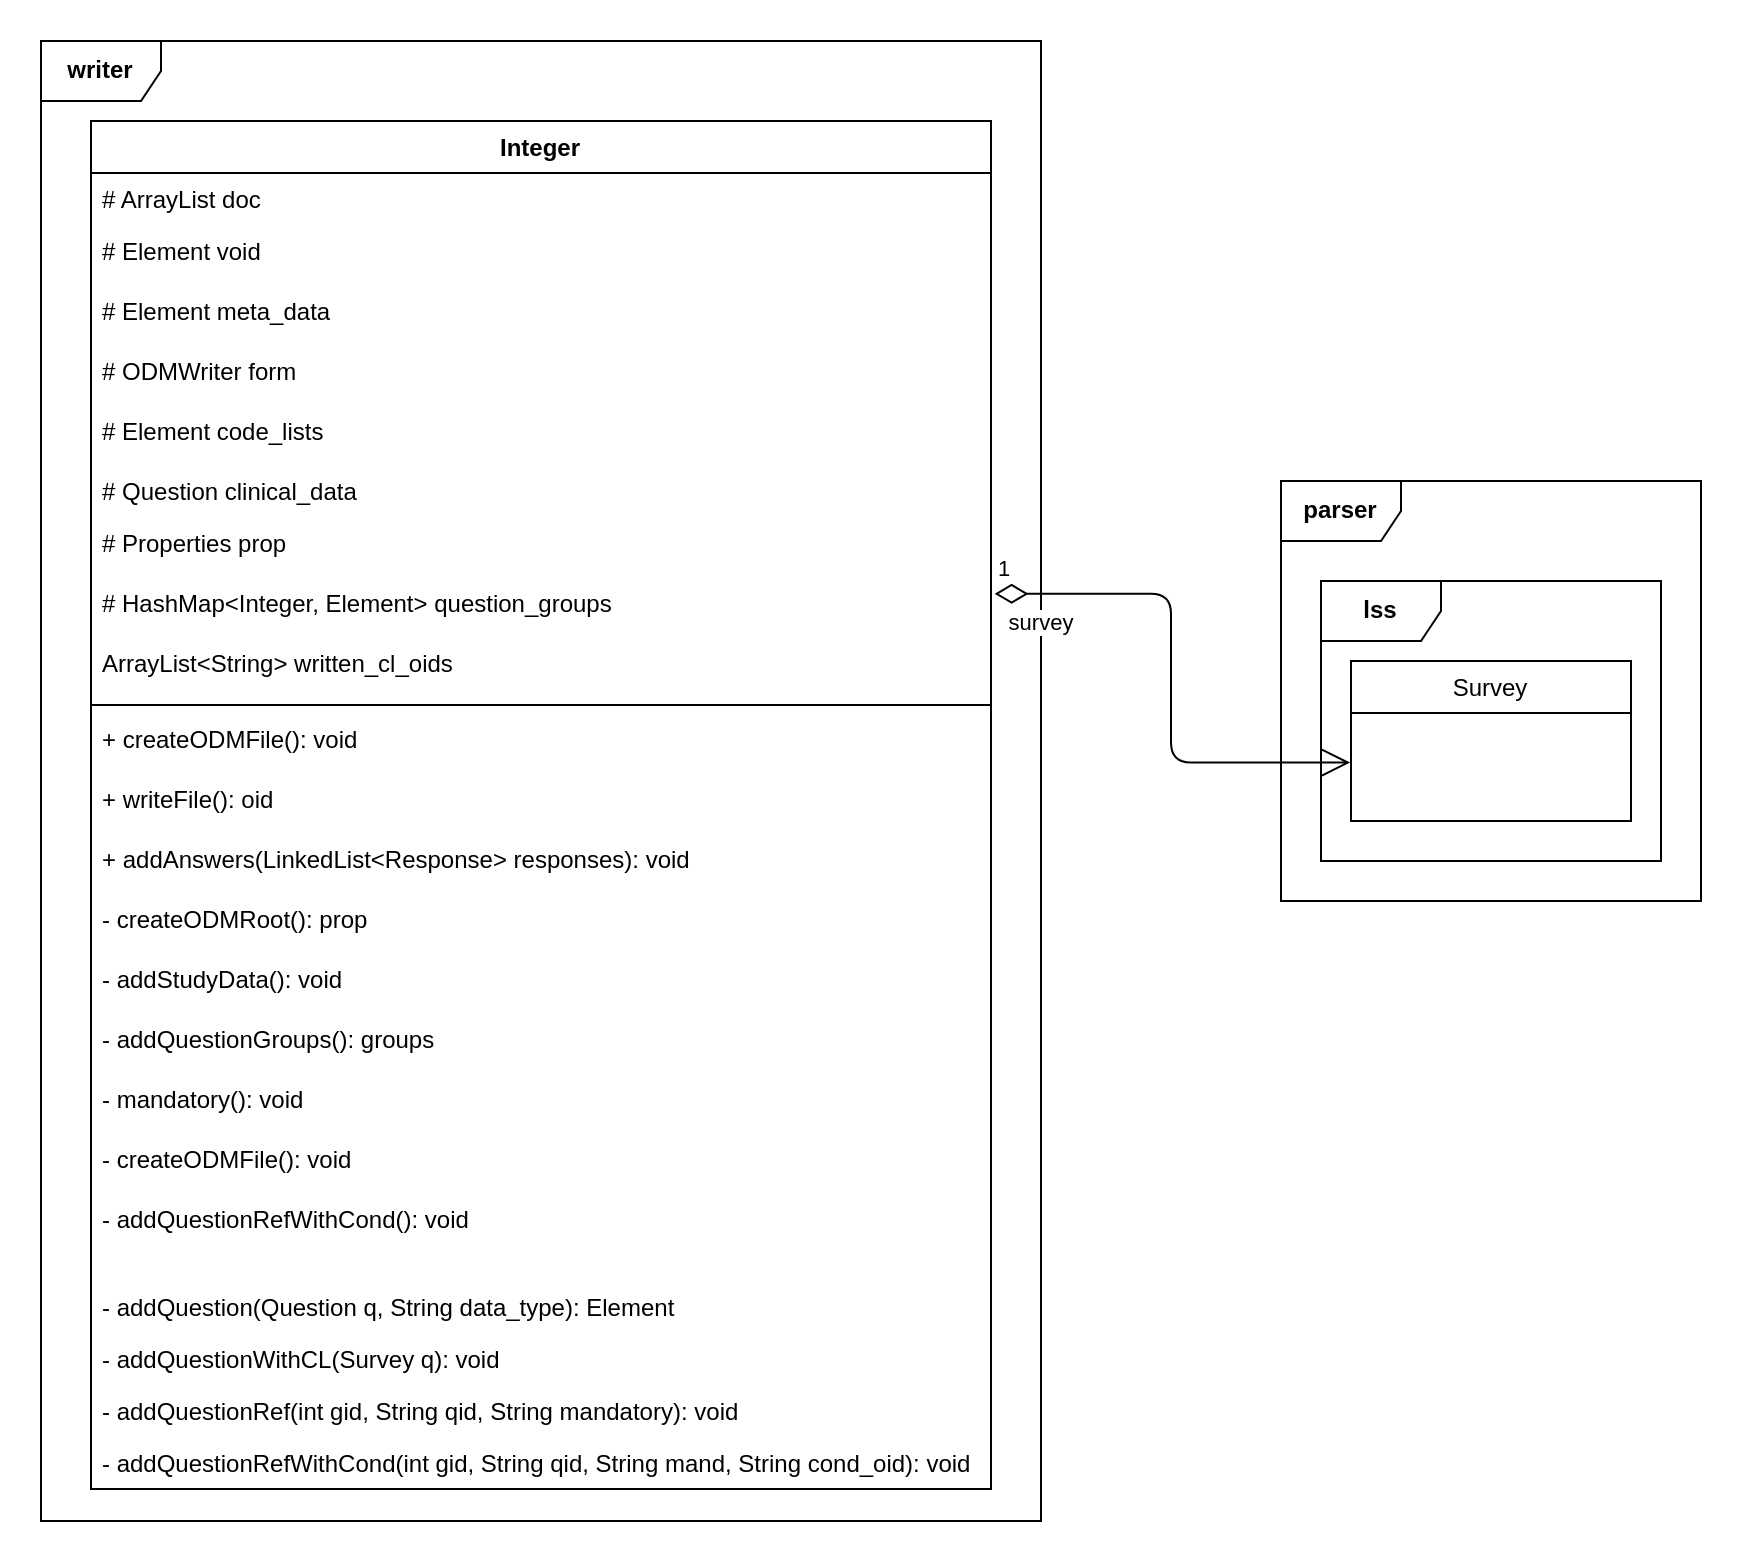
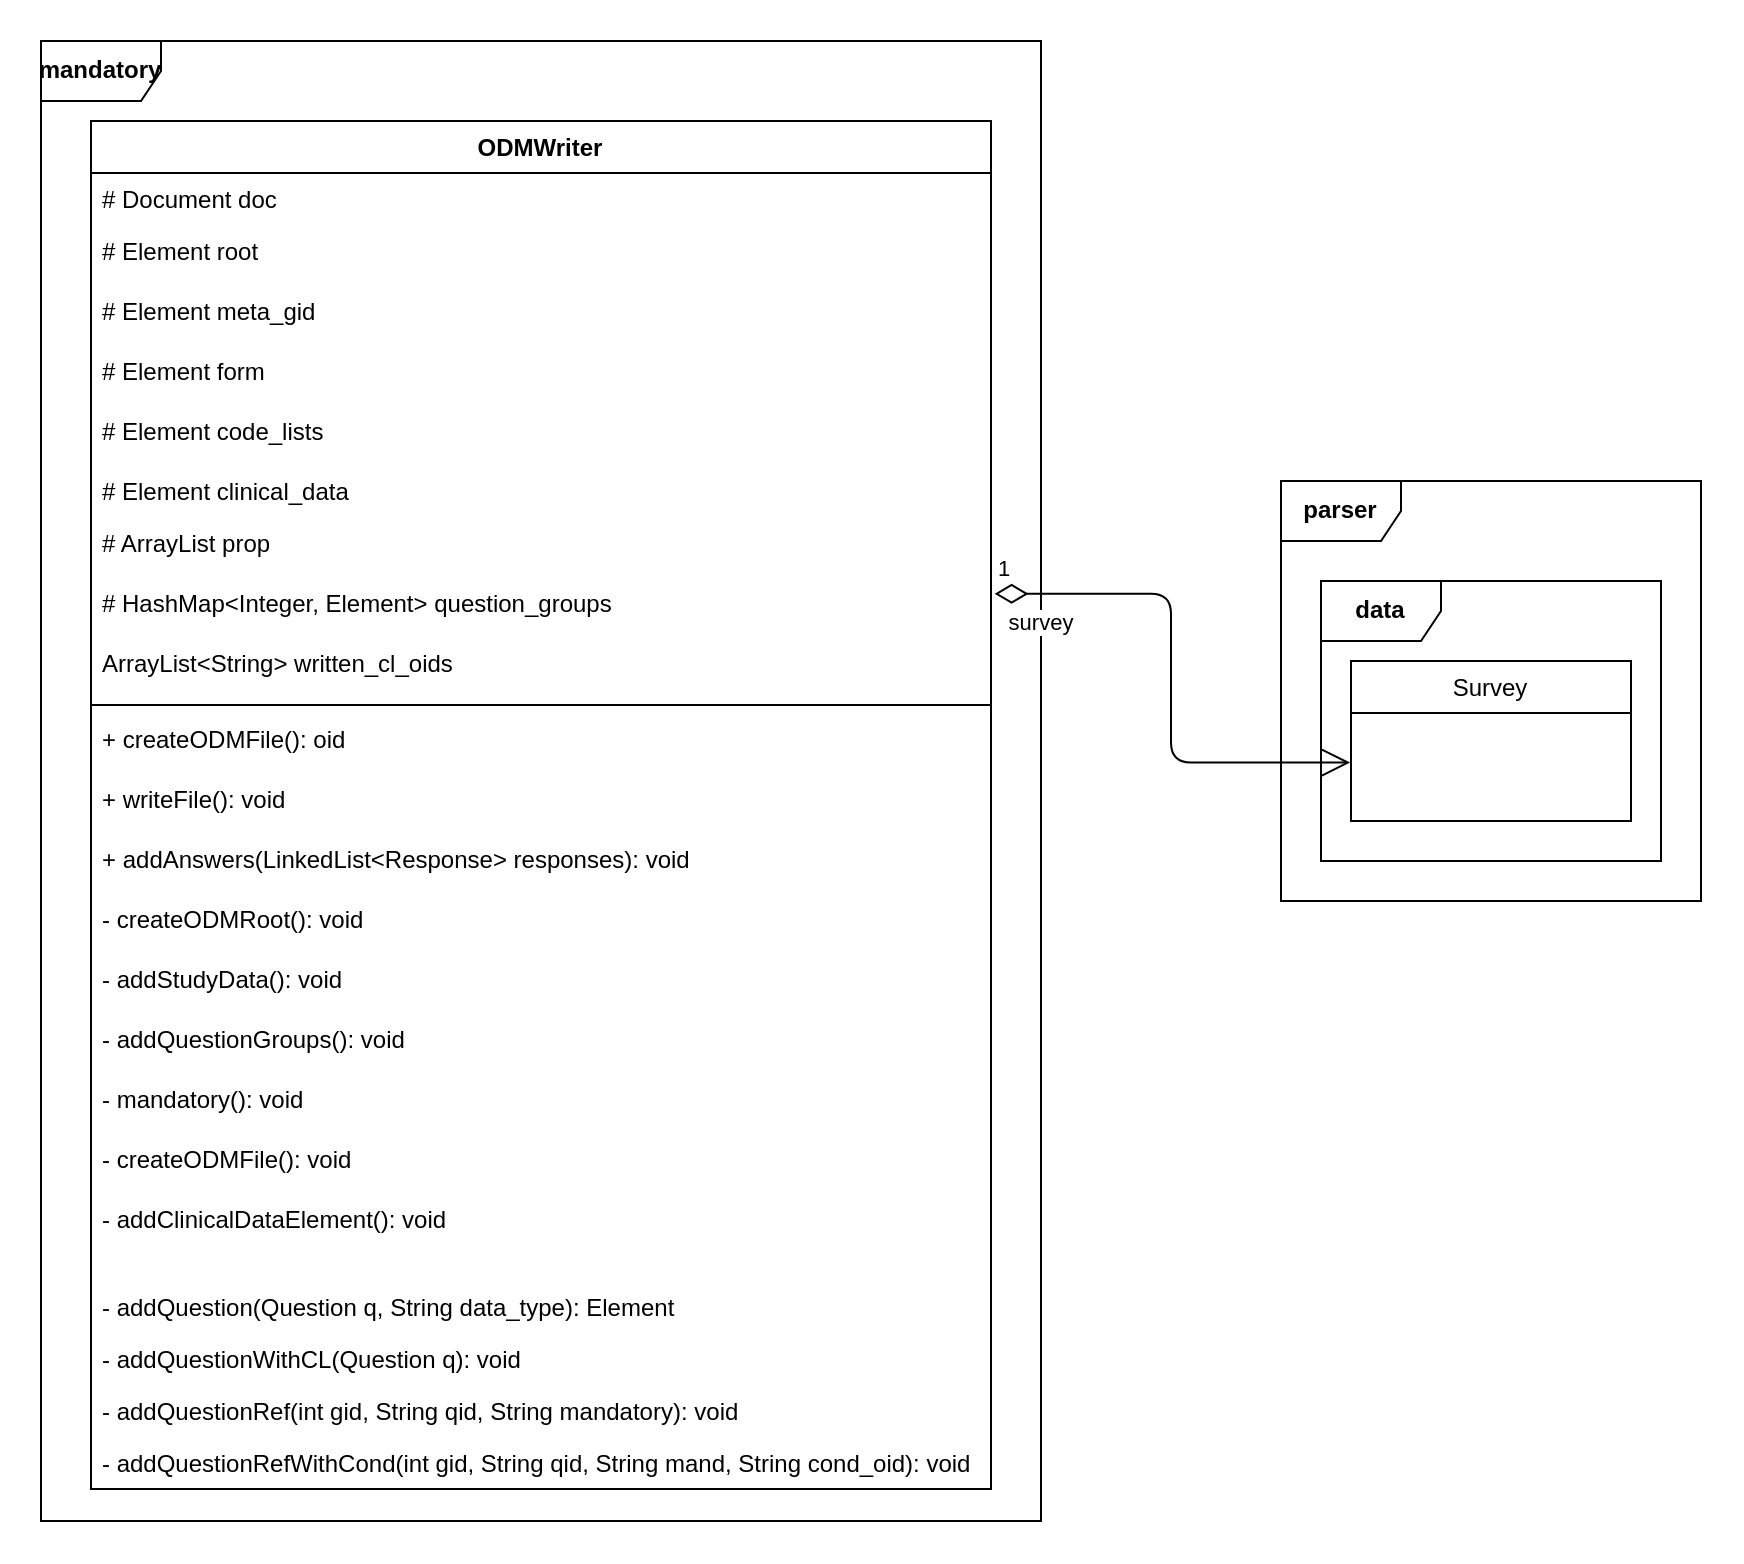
node "writer": label "writer" -> "mandatory"
node "Integer": label "Integer" -> "ODMWriter"
node "# ArrayList doc": label "# ArrayList doc" -> "# Document doc"
node "# Element void": label "# Element void" -> "# Element root"
node "# Element meta_data": label "# Element meta_data" -> "# Element meta_gid"
node "# ODMWriter form": label "# ODMWriter form" -> "# Element form"
node "# Question clinical_data": label "# Question clinical_data" -> "# Element clinical_data"
node "# Properties prop": label "# Properties prop" -> "# ArrayList prop"
node "lss": label "lss" -> "data"
node "+ createODMFile(): void": label "+ createODMFile(): void" -> "+ createODMFile(): oid"
node "+ writeFile(): oid": label "+ writeFile(): oid" -> "+ writeFile(): void"
node "- createODMRoot(): prop": label "- createODMRoot(): prop" -> "- createODMRoot(): void"
node "- addQuestionGroups(): groups": label "- addQuestionGroups(): groups" -> "- addQuestionGroups(): void"
node "- addQuestionRefWithCond(): void": label "- addQuestionRefWithCond(): void" -> "- addClinicalDataElement(): void"
node "- addQuestionWithCL(Survey q): void": label "- addQuestionWithCL(Survey q): void" -> "- addQuestionWithCL(Question q): void"
